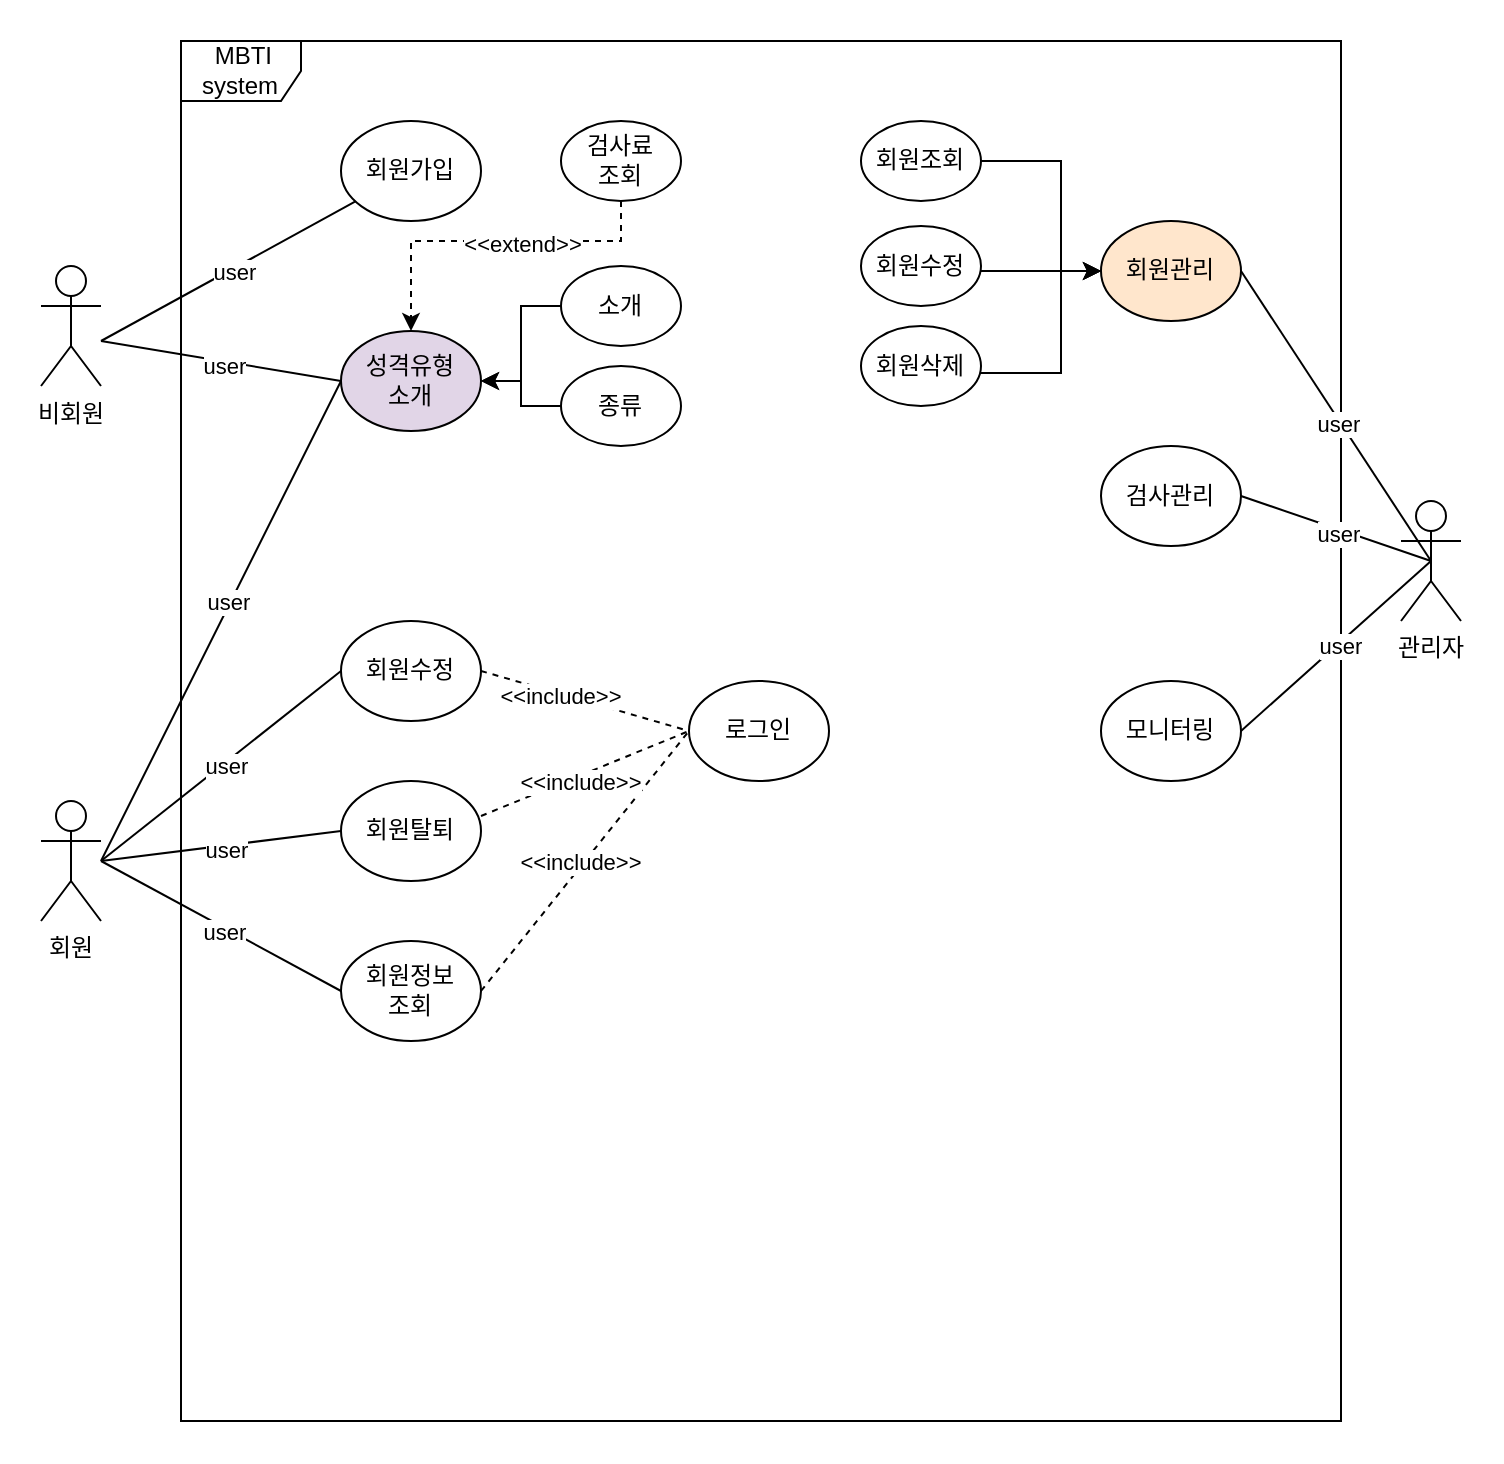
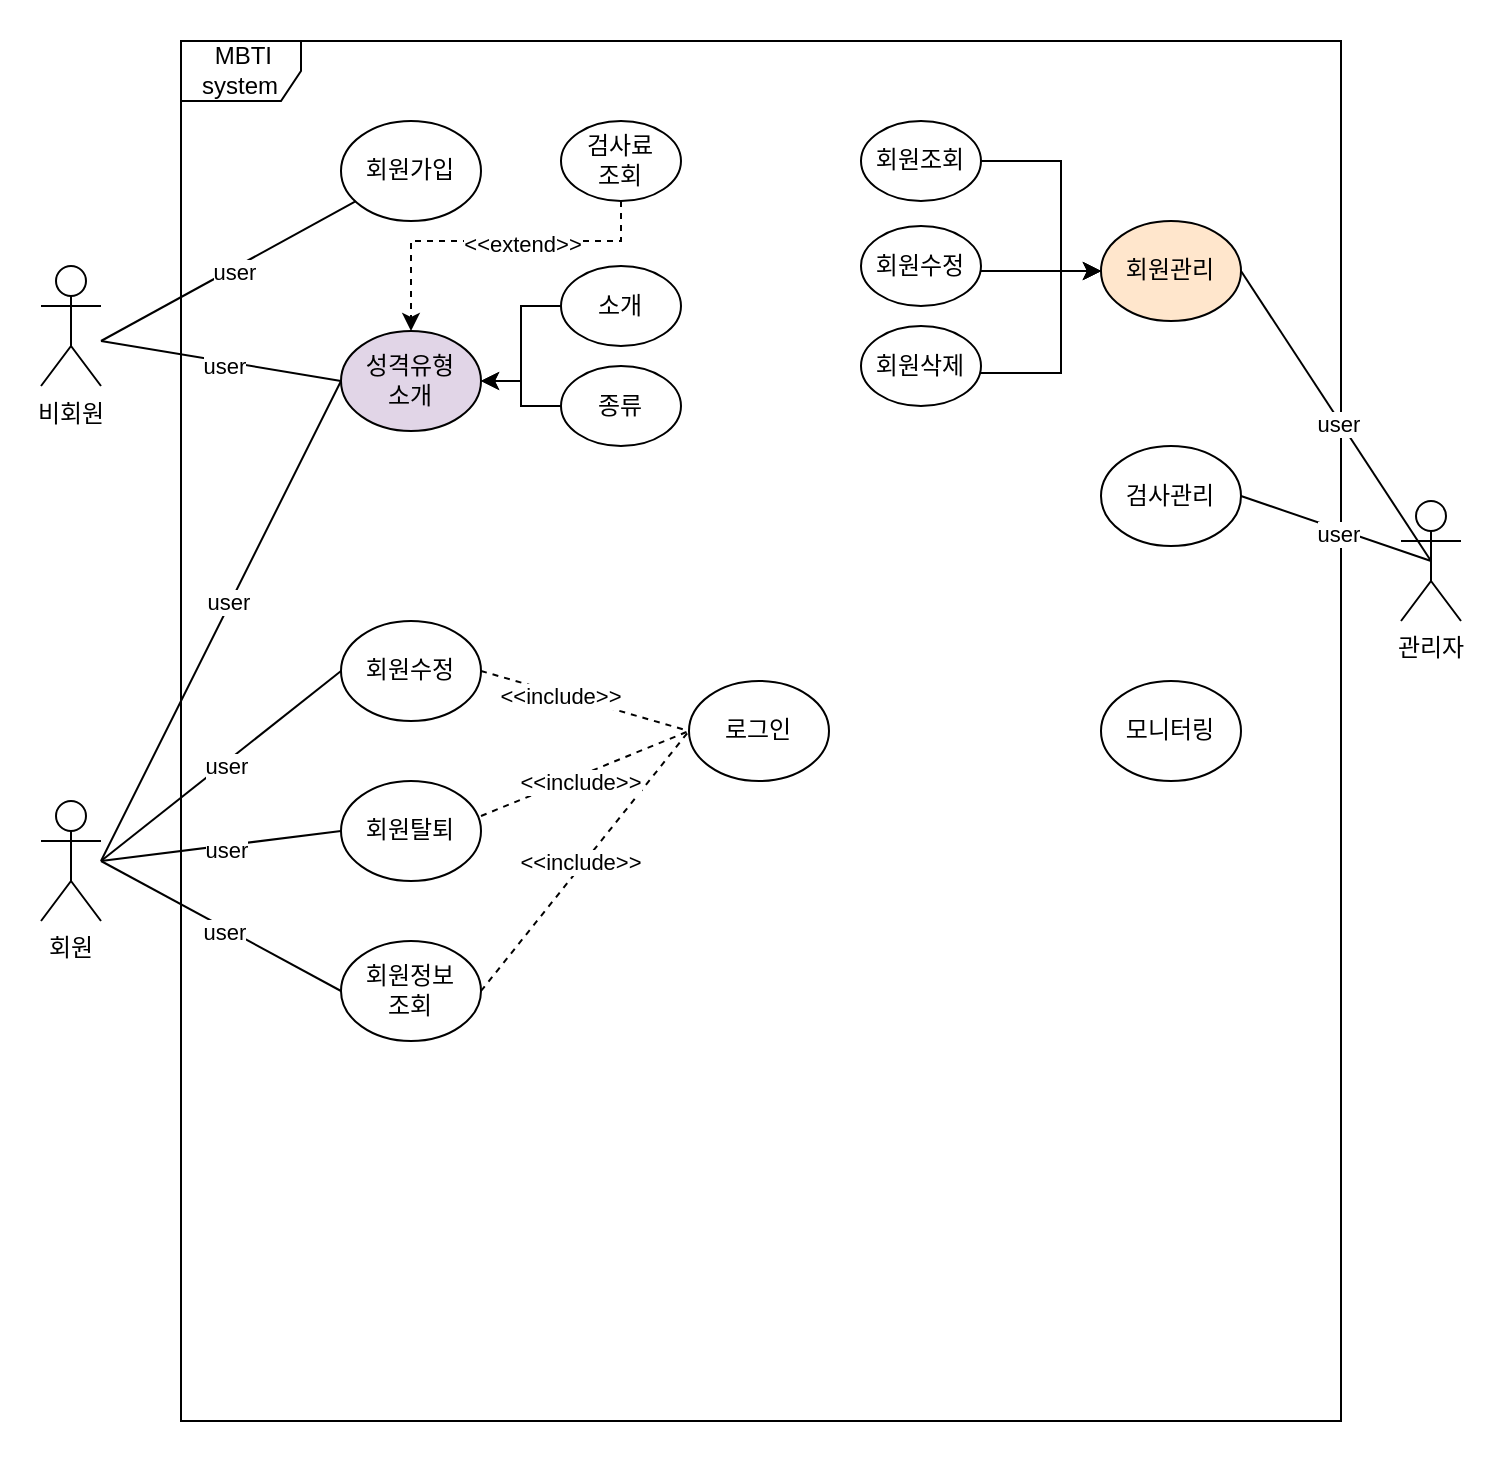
edge "관리자" -- "모니터링": removed, label "user"
